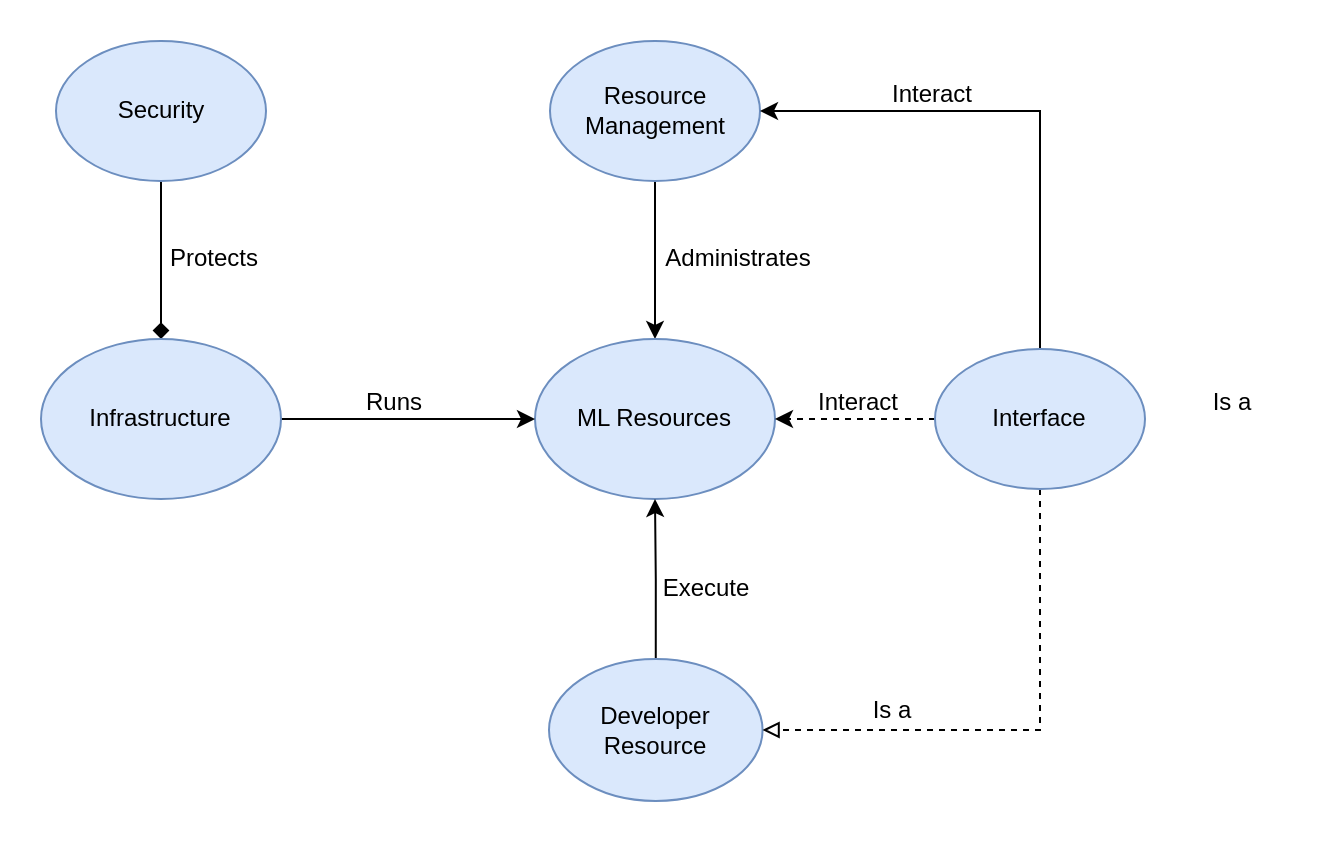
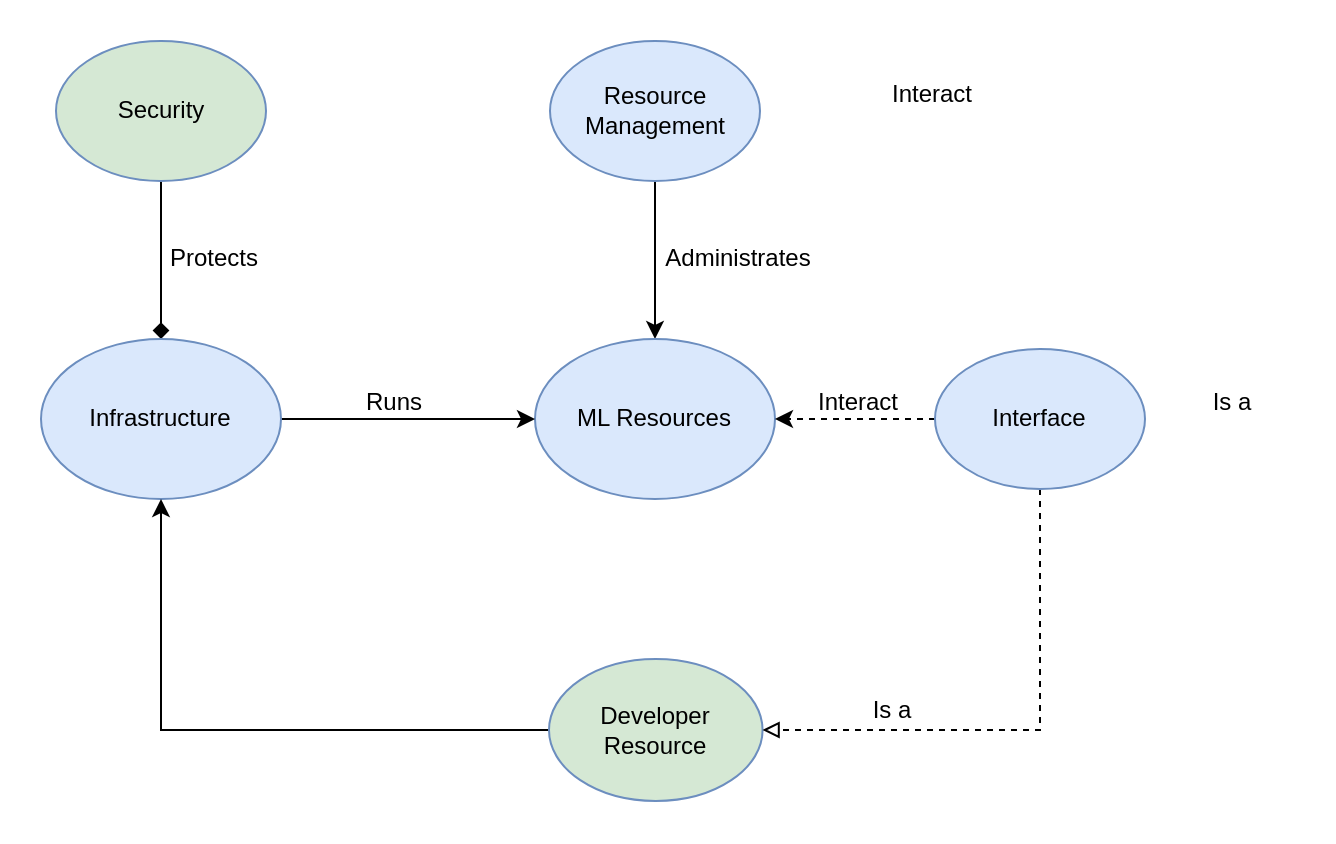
node "Security": fillcolor #dae8fc -> #d5e8d4
edge "Interface" -> "Resource Management": removed
edge "Developer Resource" -> "ML Resources": now "Developer Resource" -> "Infrastructure"
node "Execute": removed
node "Developer Resource": fillcolor #dae8fc -> #d5e8d4
